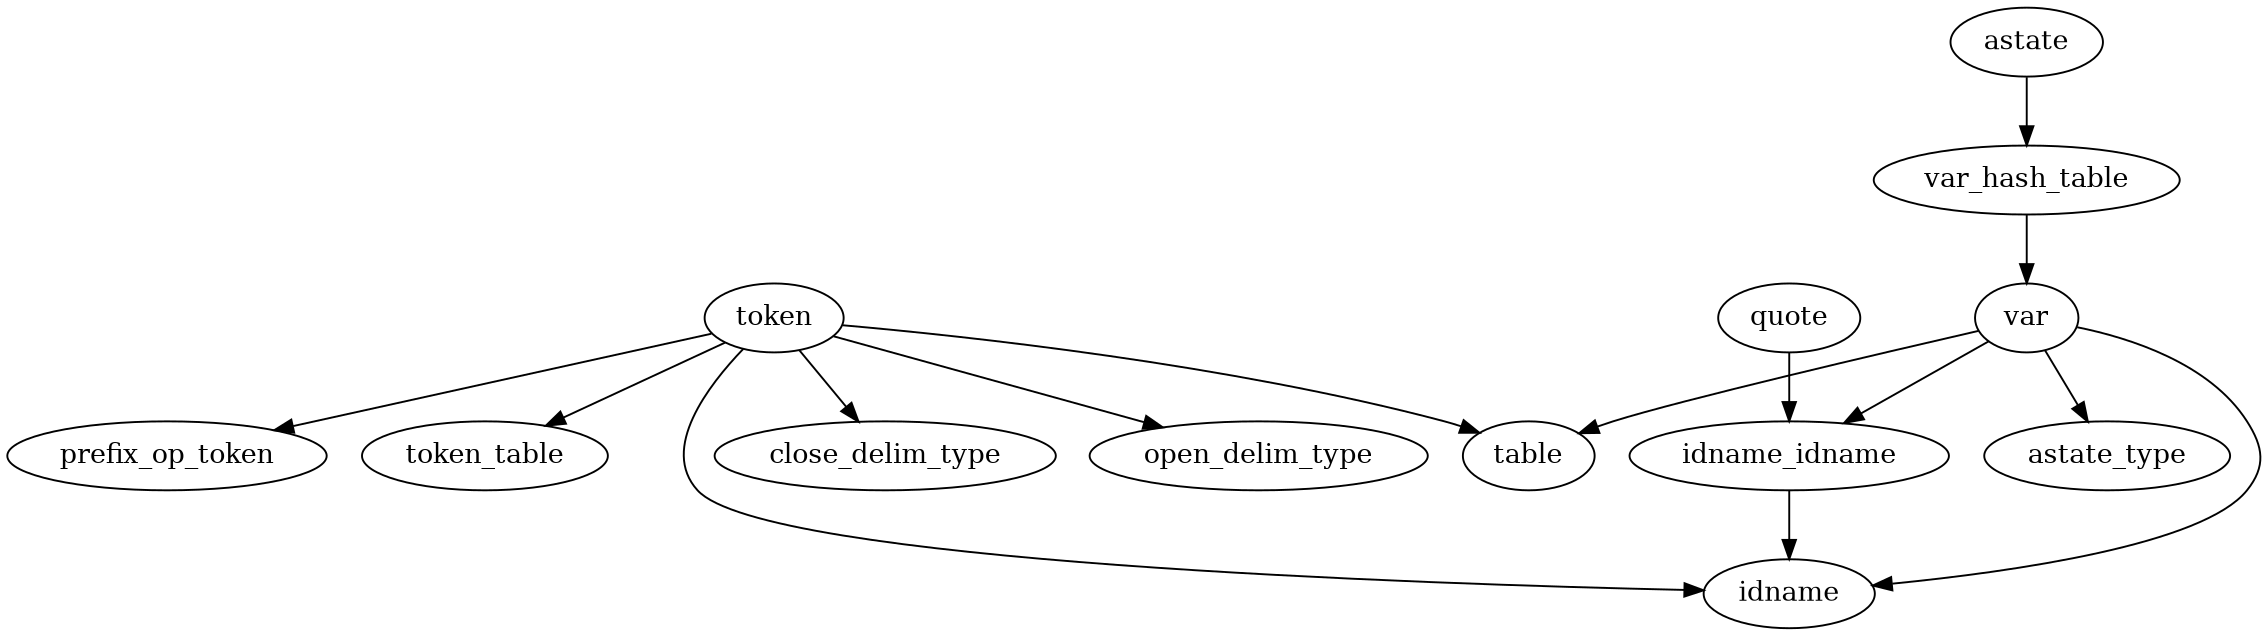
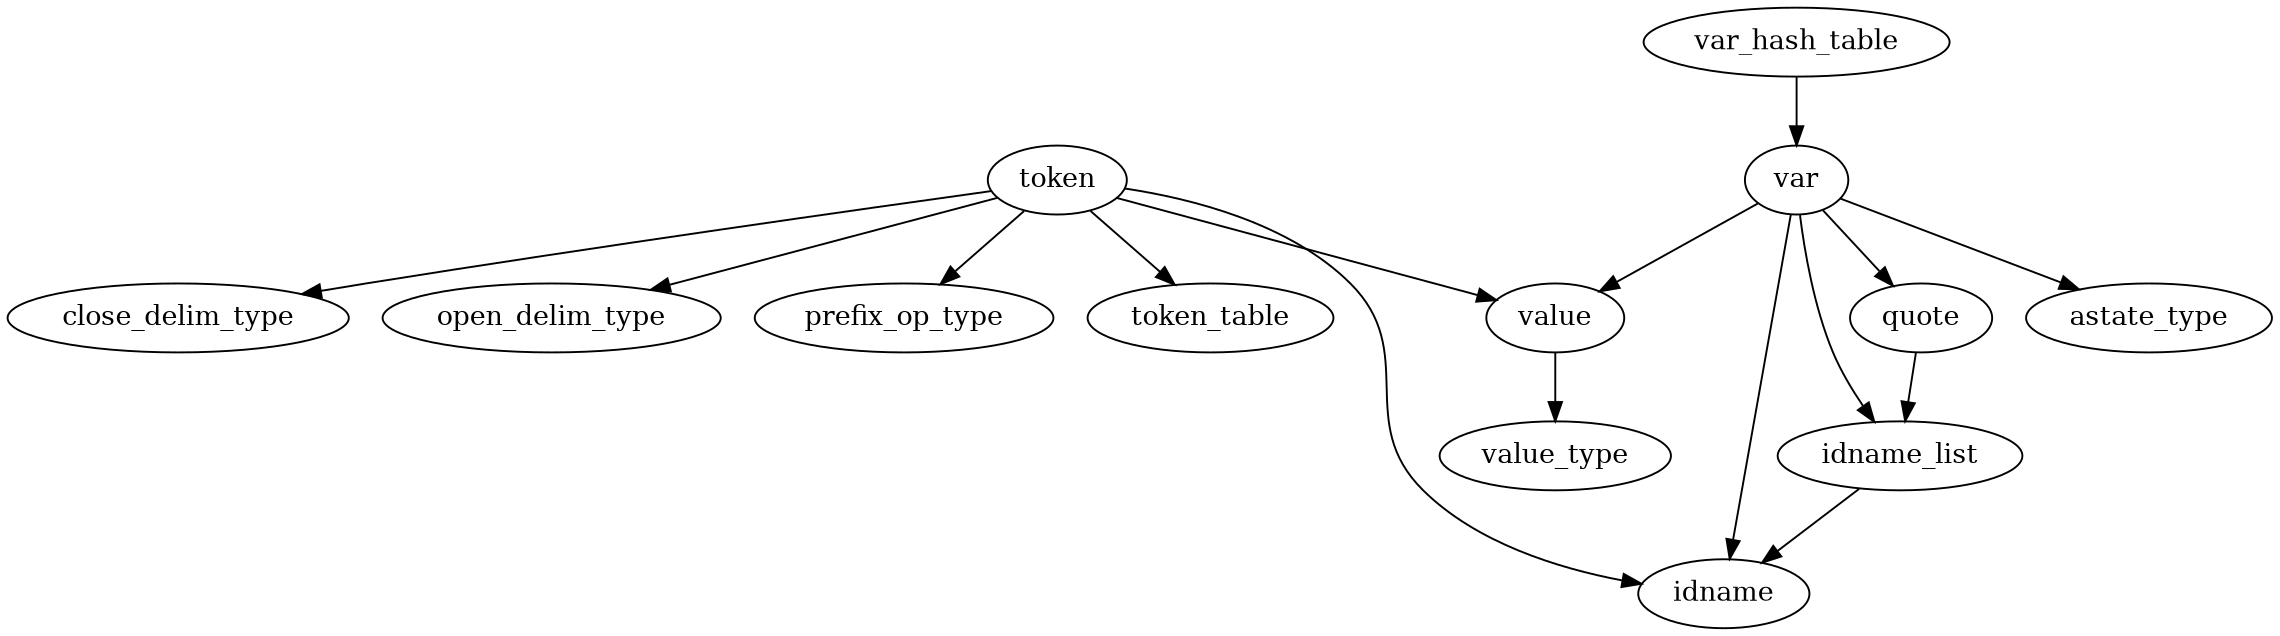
node "astate": removed
edge "var" -> "quote": added
node "prefix_op_token": label "prefix_op_token" -> "prefix_op_type"
node "table": label "table" -> "value"
node "value_type": added
node "idname_idname": label "idname_idname" -> "idname_list"
